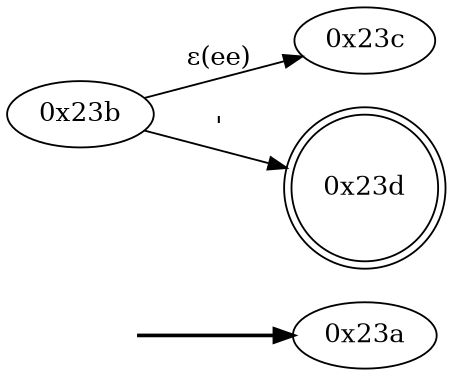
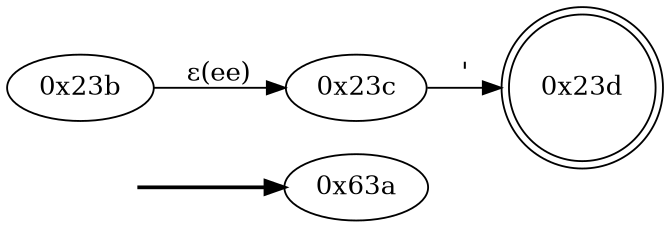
edge "0x23b" -> "0x23d": now "0x23c" -> "0x23d"
node "0x23a": label "0x23a" -> "0x63a"
